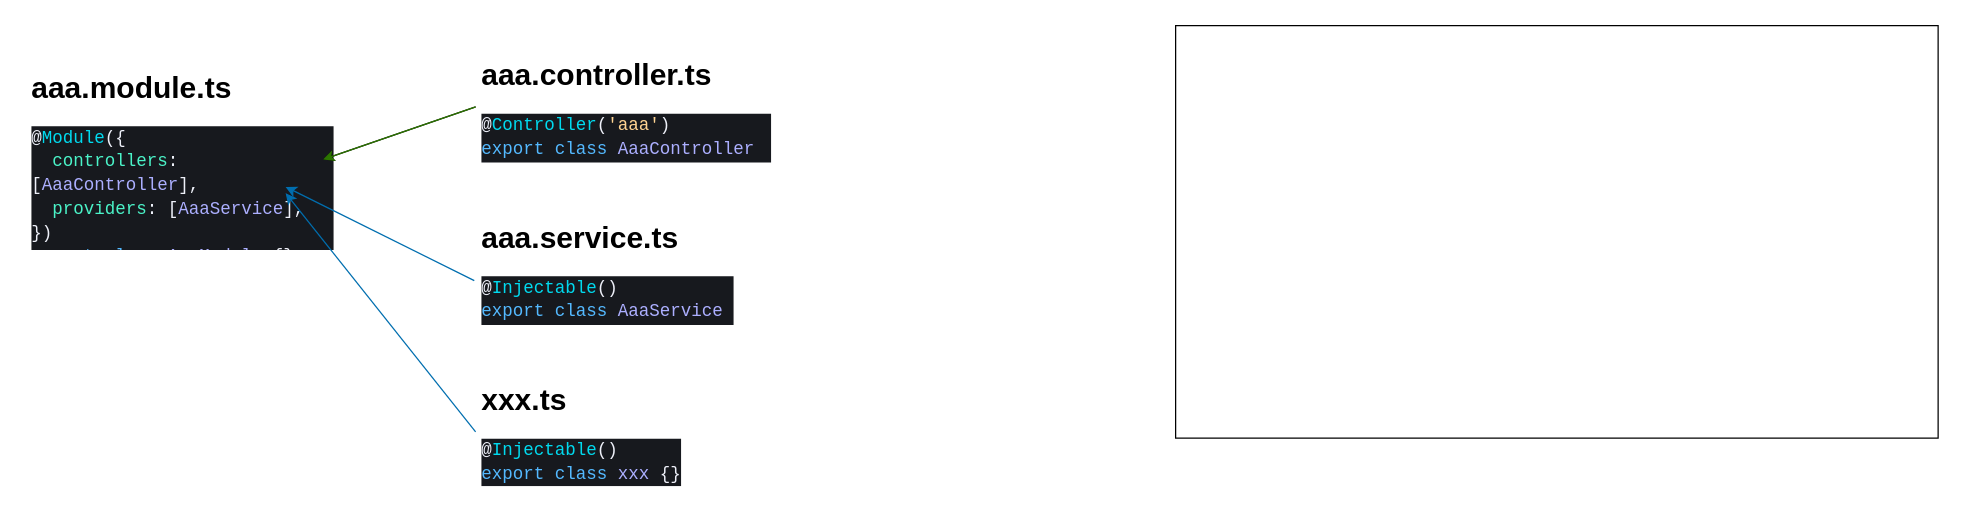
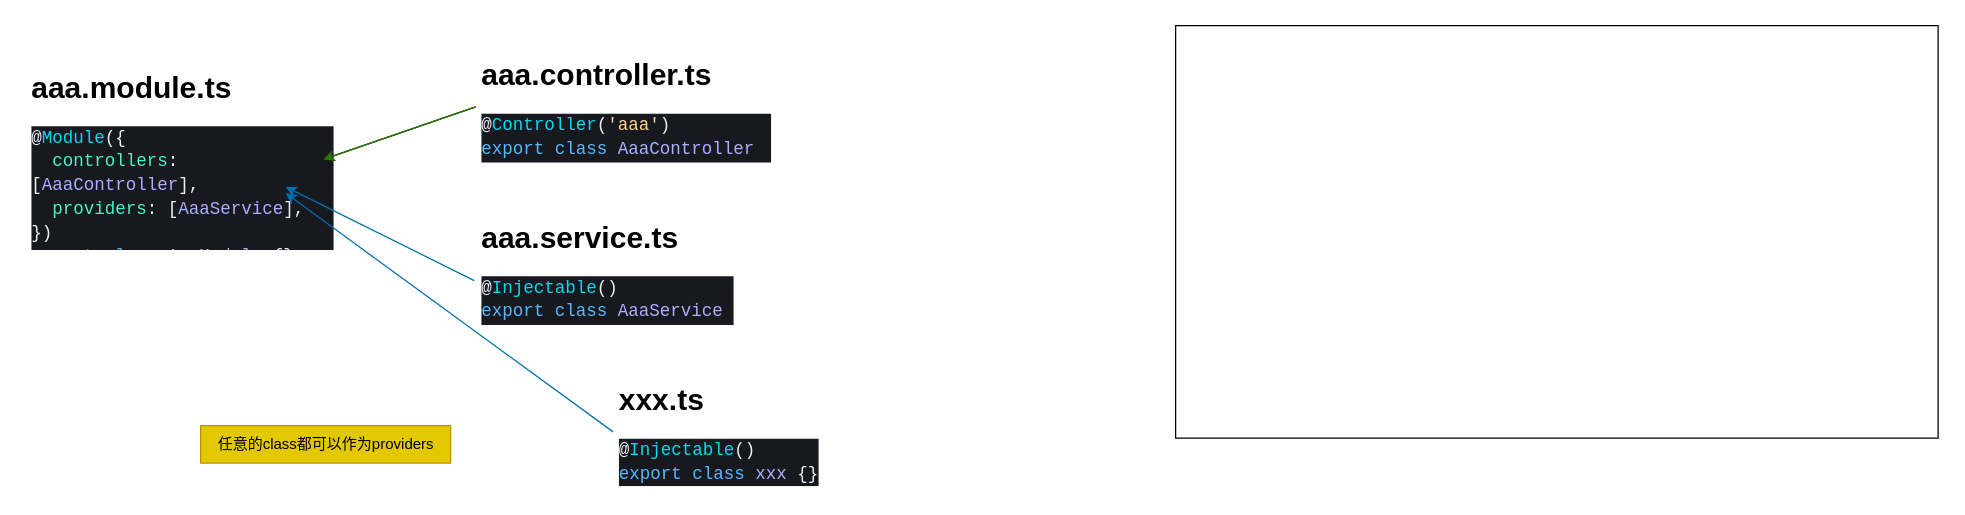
node "xxx.ts @Injectable() export class xxx {}": moved (607, 432) -> (744, 432)
node "任意的class都可以作为providers": added
